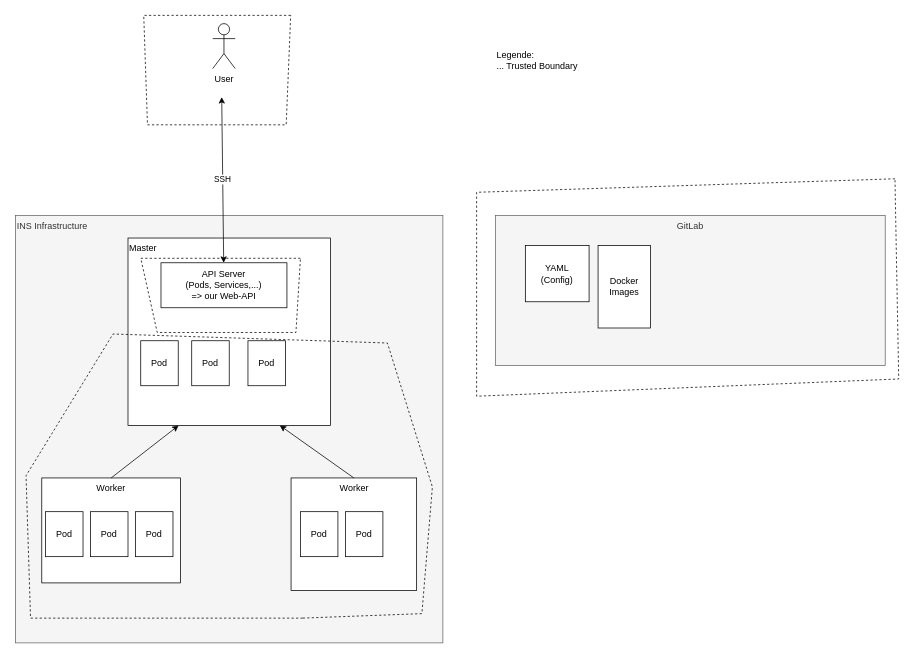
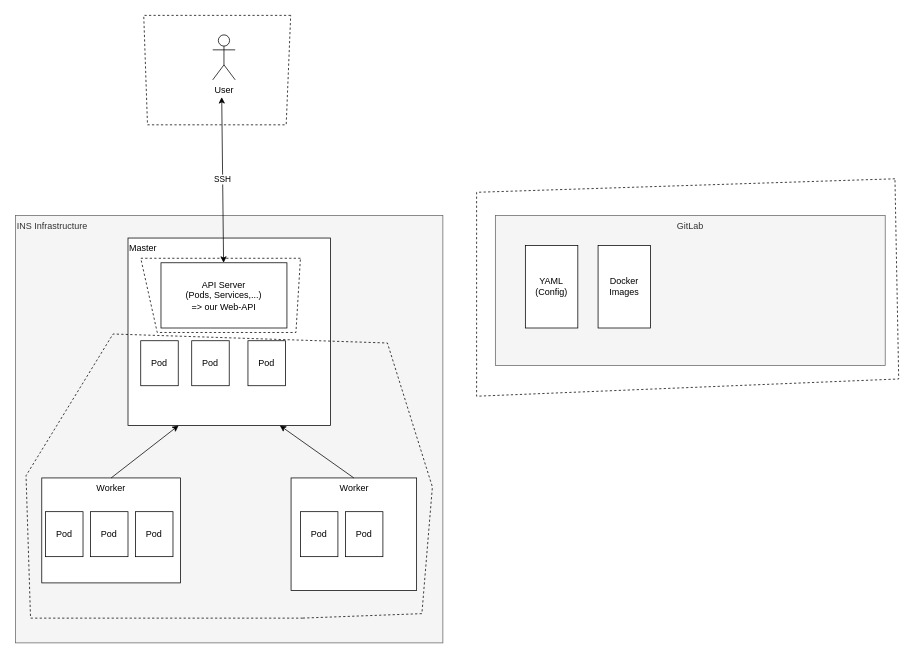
node "User": moved (224, 46) -> (224, 57)
node "Legende: ... Trusted Boundary": removed
node "YAML (Config)": size 64x56 -> 53x83
node "API Server (Pods, Services,...) => our Web-API": size 126x45 -> 126x65
